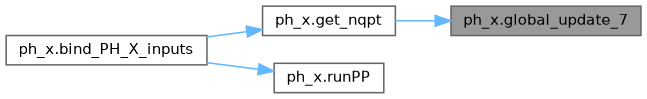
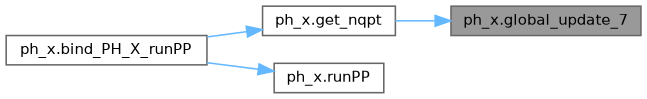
node "ph_x.bind_PH_X_inputs": label "ph_x.bind_PH_X_inputs" -> "ph_x.bind_PH_X_runPP"
